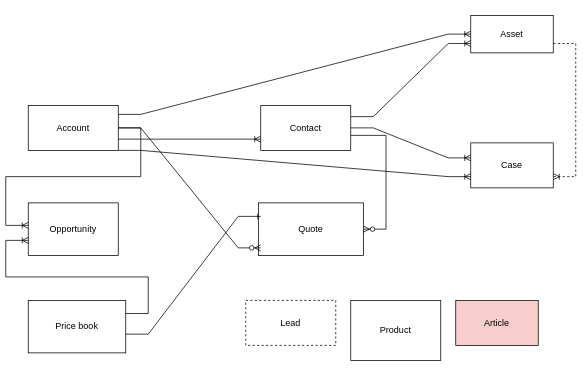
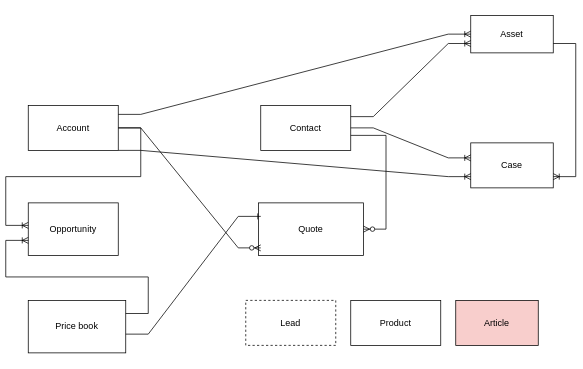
edge "Asset" -> "Case": style dashed -> solid
edge "Account" -> "Contact": removed
node "Product": size 90x60 -> 90x45
